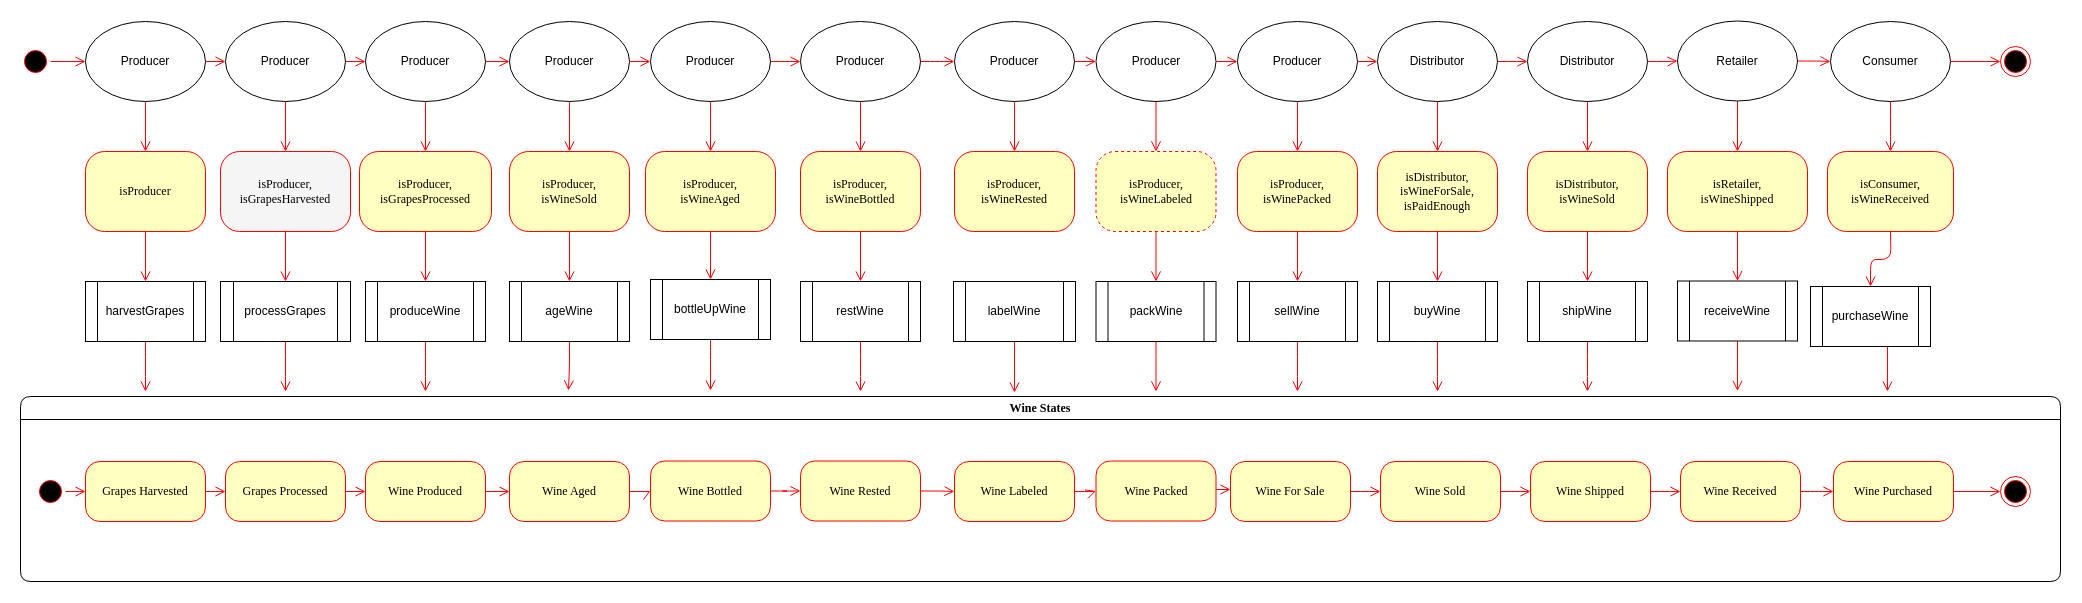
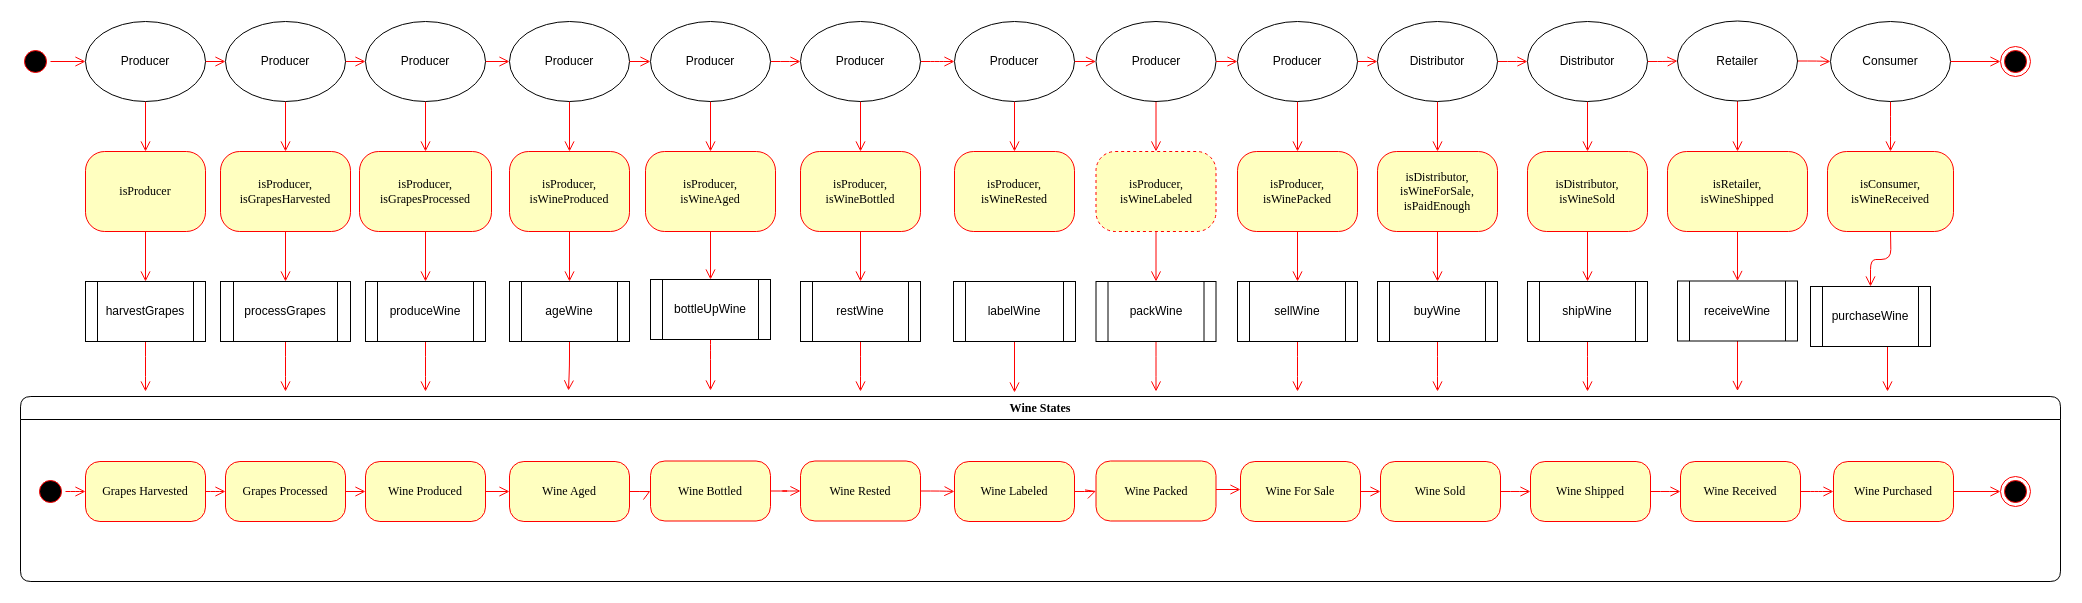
node "isProducer, isGrapesHarvested": fillcolor #f5f5f5 -> #ffffc0
node "isProducer, isWineSold": label "isProducer, isWineSold" -> "isProducer, isWineProduced"
node "Wine For Sale": moved (1291, 492) -> (1301, 492)
